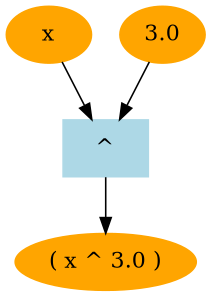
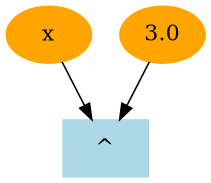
node "( x ^ 3.0 )": removed
